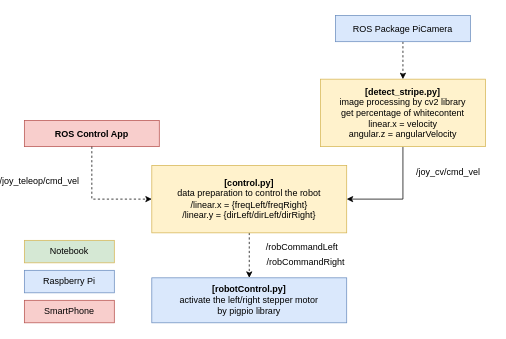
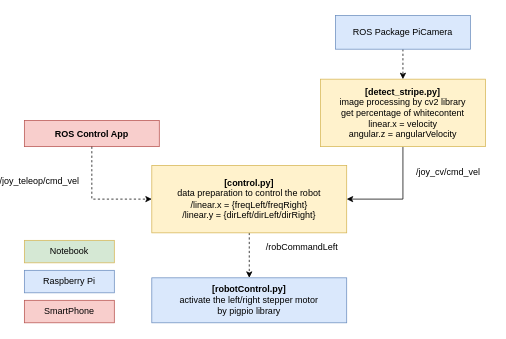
node "ROS Package PiCamera": size 135x26 -> 135x34
node "/robCommandRight": removed
